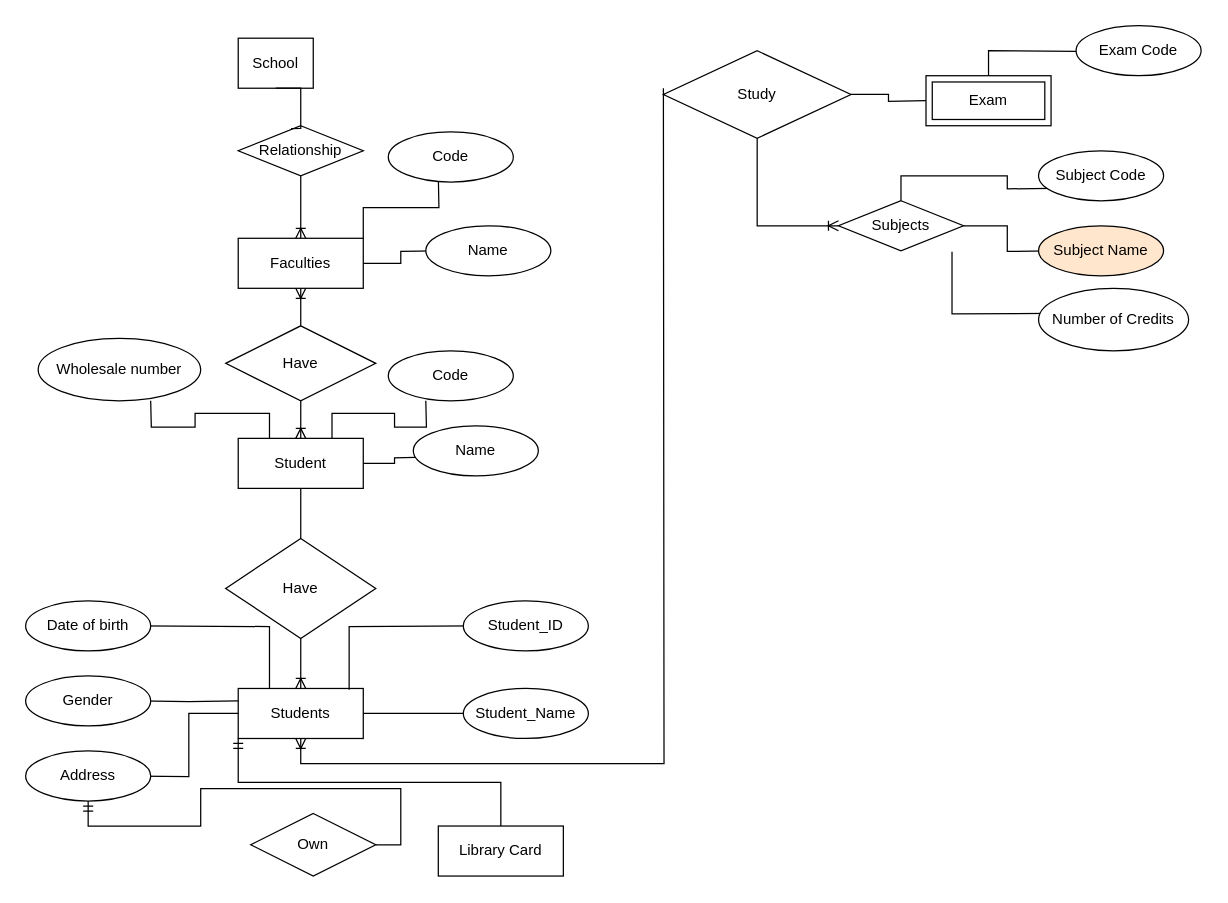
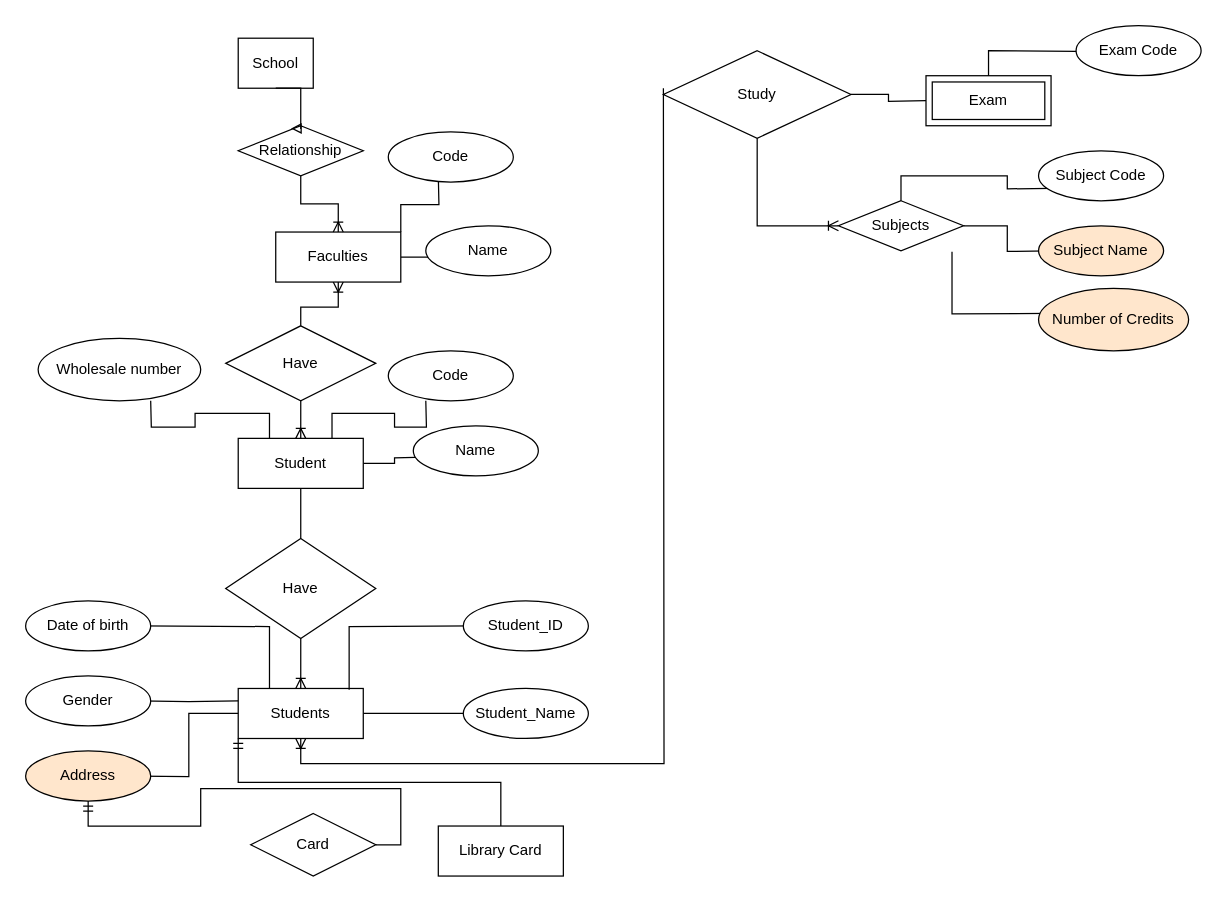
edge "School" -- "Relationship": arrowhead none -> block
node "Faculties": moved (301, 263) -> (338, 257)
node "Number of Credits": fillcolor #ffffff -> #ffe6cc
node "Address": fillcolor #ffffff -> #ffe6cc
node "Own": label "Own" -> "Card"
